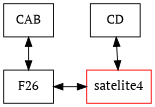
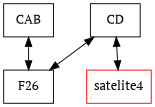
edge "F26" -- "satelite4": now "F26" -- "CD"
